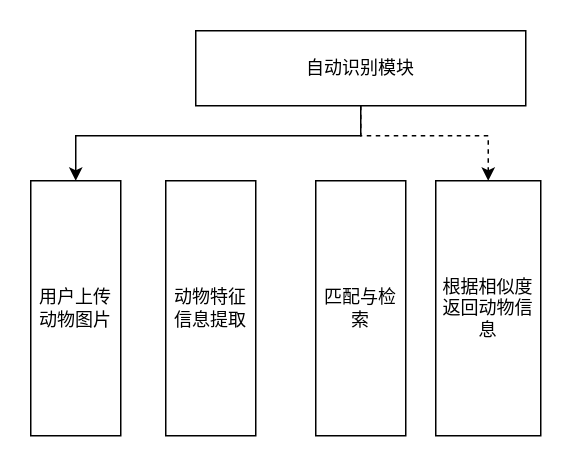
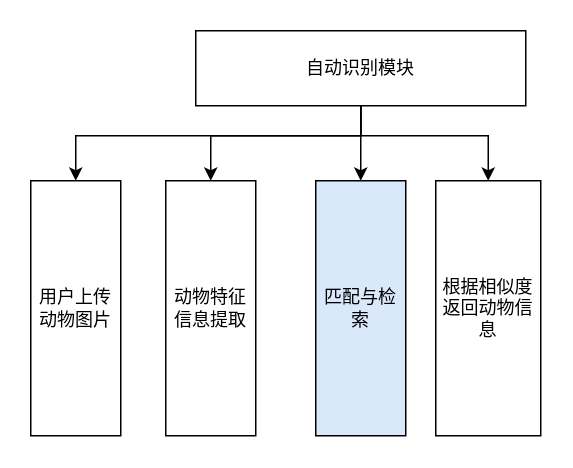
edge "自动识别模块" -> "根据相似度返回动物信息": style dashed -> solid
edge "自动识别模块" -> "动物特征信息提取": added
edge "自动识别模块" -> "匹配与检索": added
node "匹配与检索": fillcolor #ffffff -> #dae8fc
